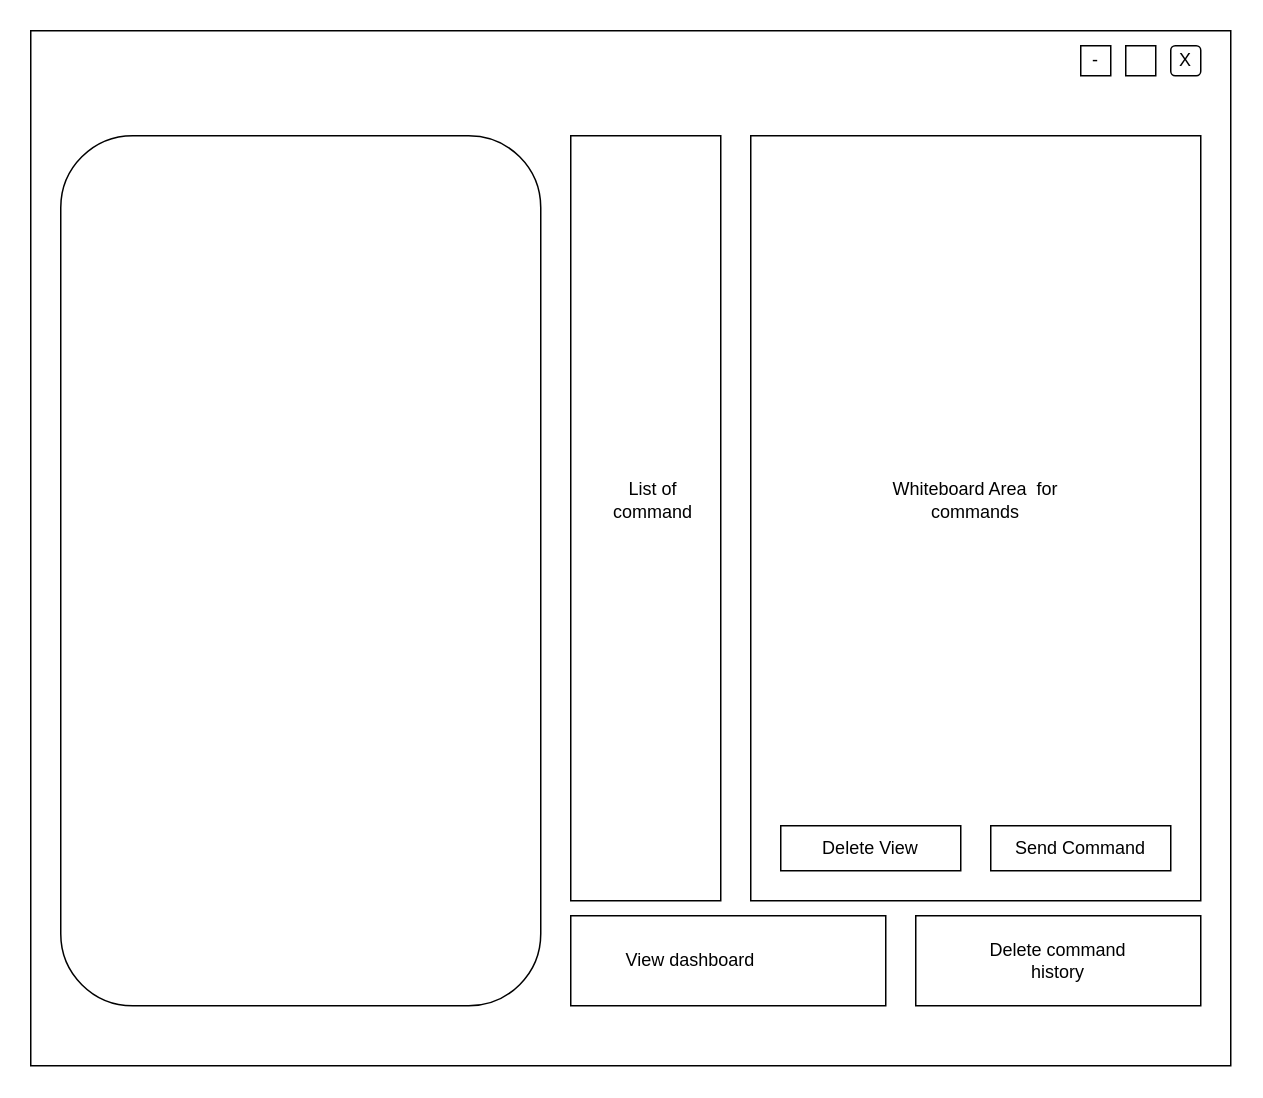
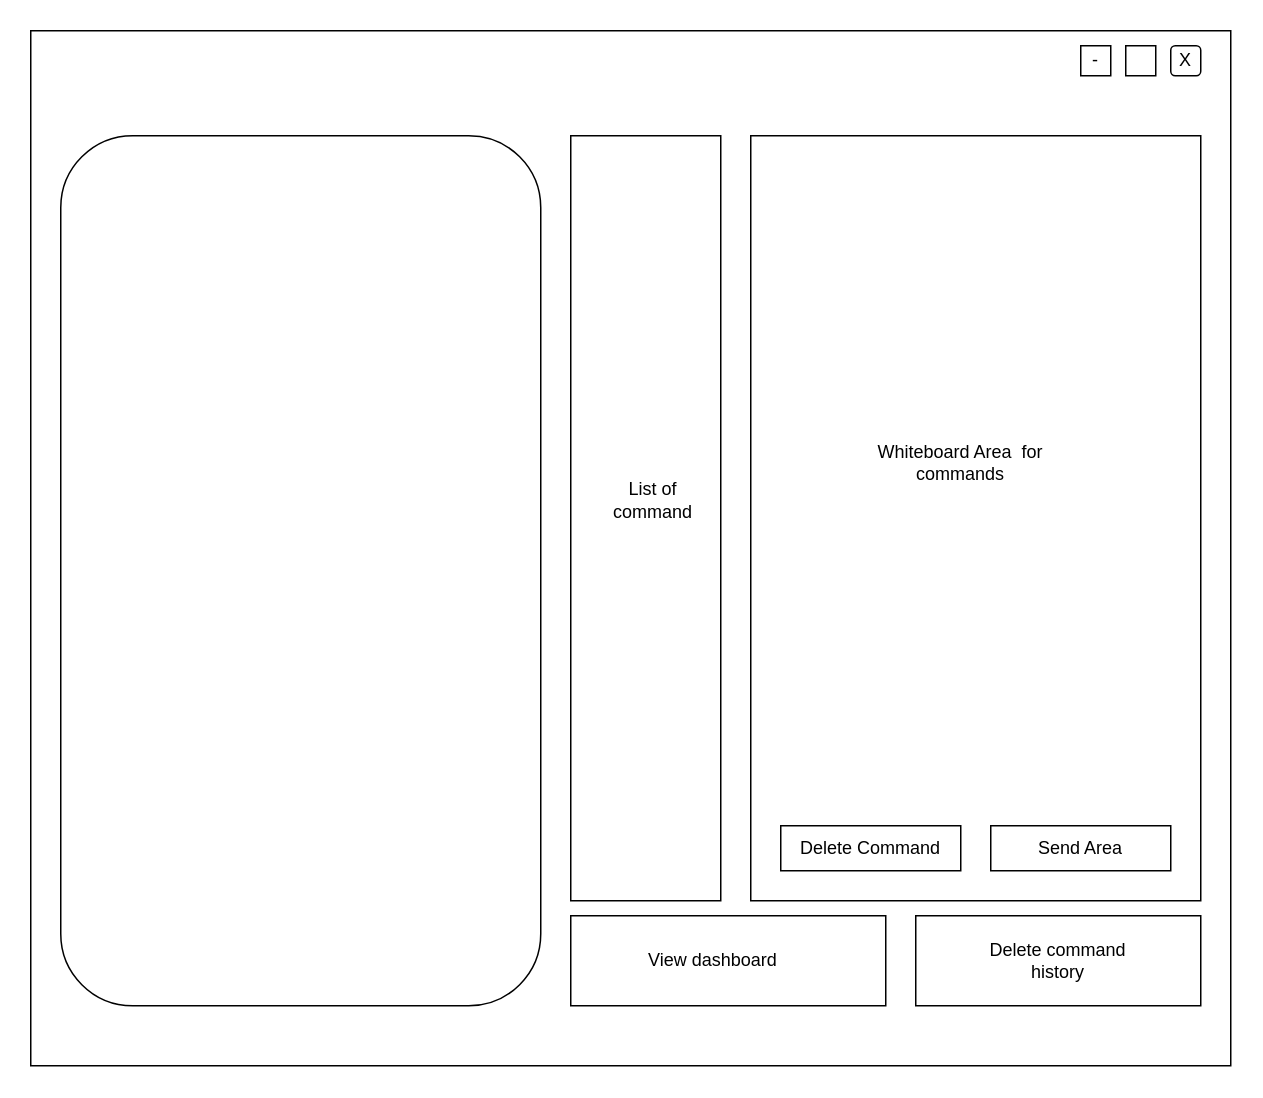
node "Whiteboard Area for commands": moved (976, 500) -> (961, 462)
node "Delete View": label "Delete View" -> "Delete Command"
node "Send Command": label "Send Command" -> "Send Area"
node "View dashboard": moved (691, 961) -> (713, 961)
